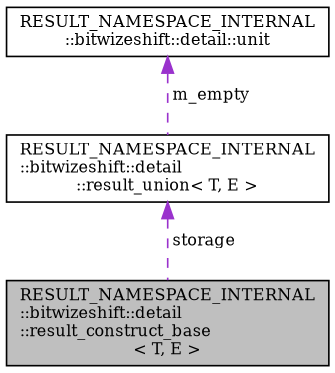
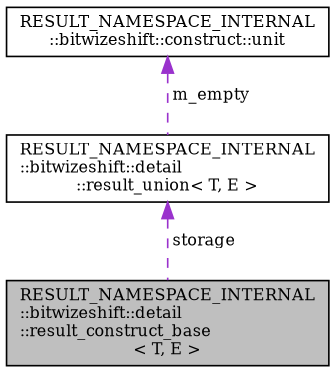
node "RESULT_NAMESPACE_INTERNAL ::bitwizeshift::detail::unit": label "RESULT_NAMESPACE_INTERNAL ::bitwizeshift::detail::unit" -> "RESULT_NAMESPACE_INTERNAL ::bitwizeshift::construct::unit"
